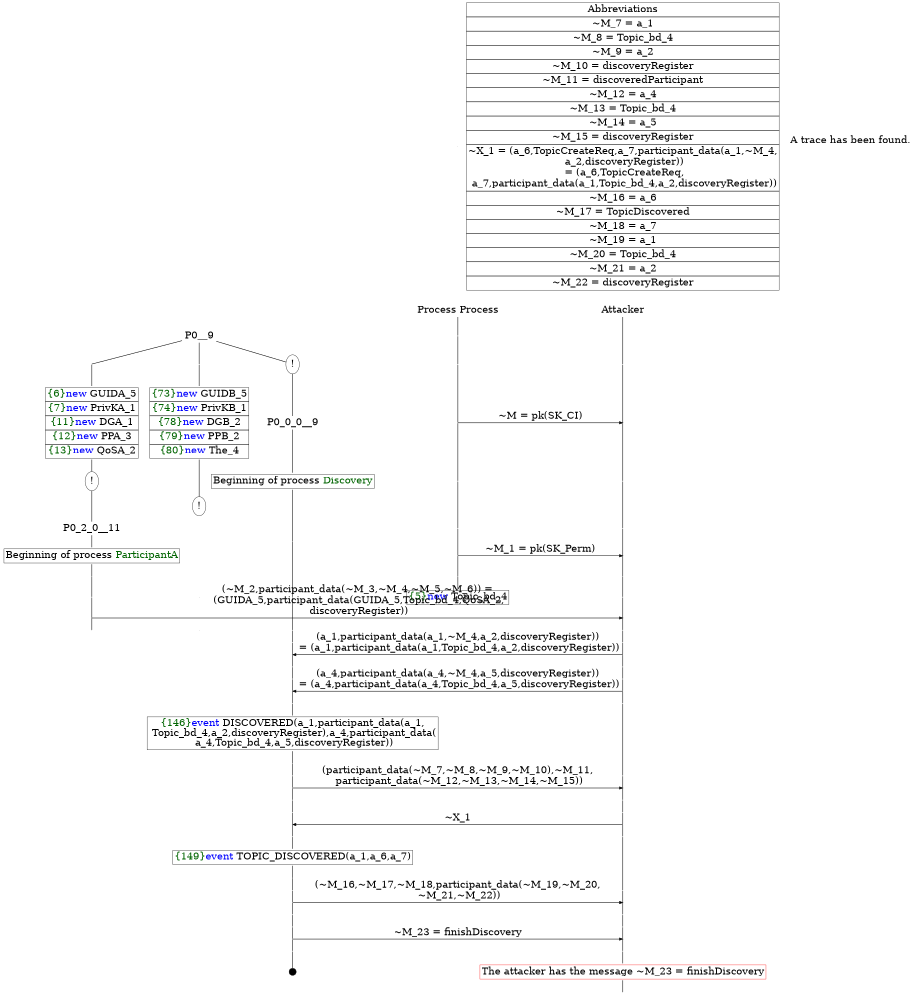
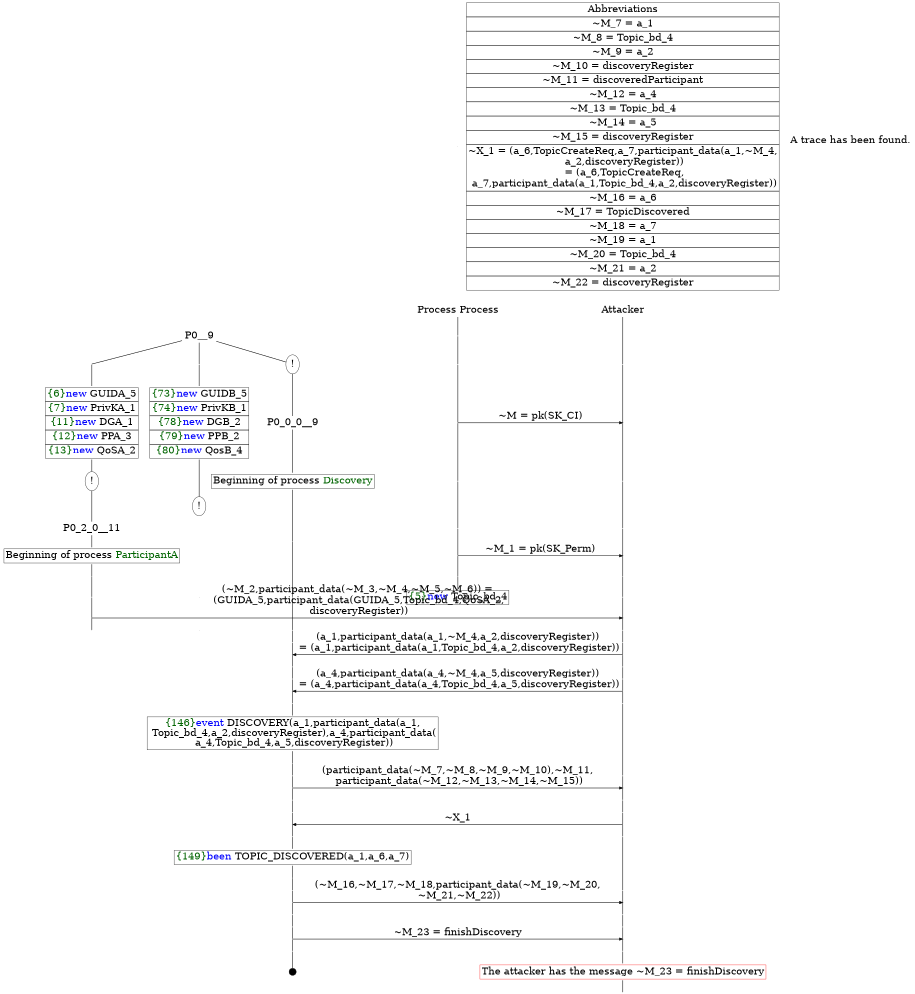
node "{73}": text "The_4" -> "QosB_4"
node "{146}": text "DISCOVERED(a_1,participant_data(a_1," -> "DISCOVERY(a_1,participant_data(a_1,"
node "{149}": text "event" -> "been"
